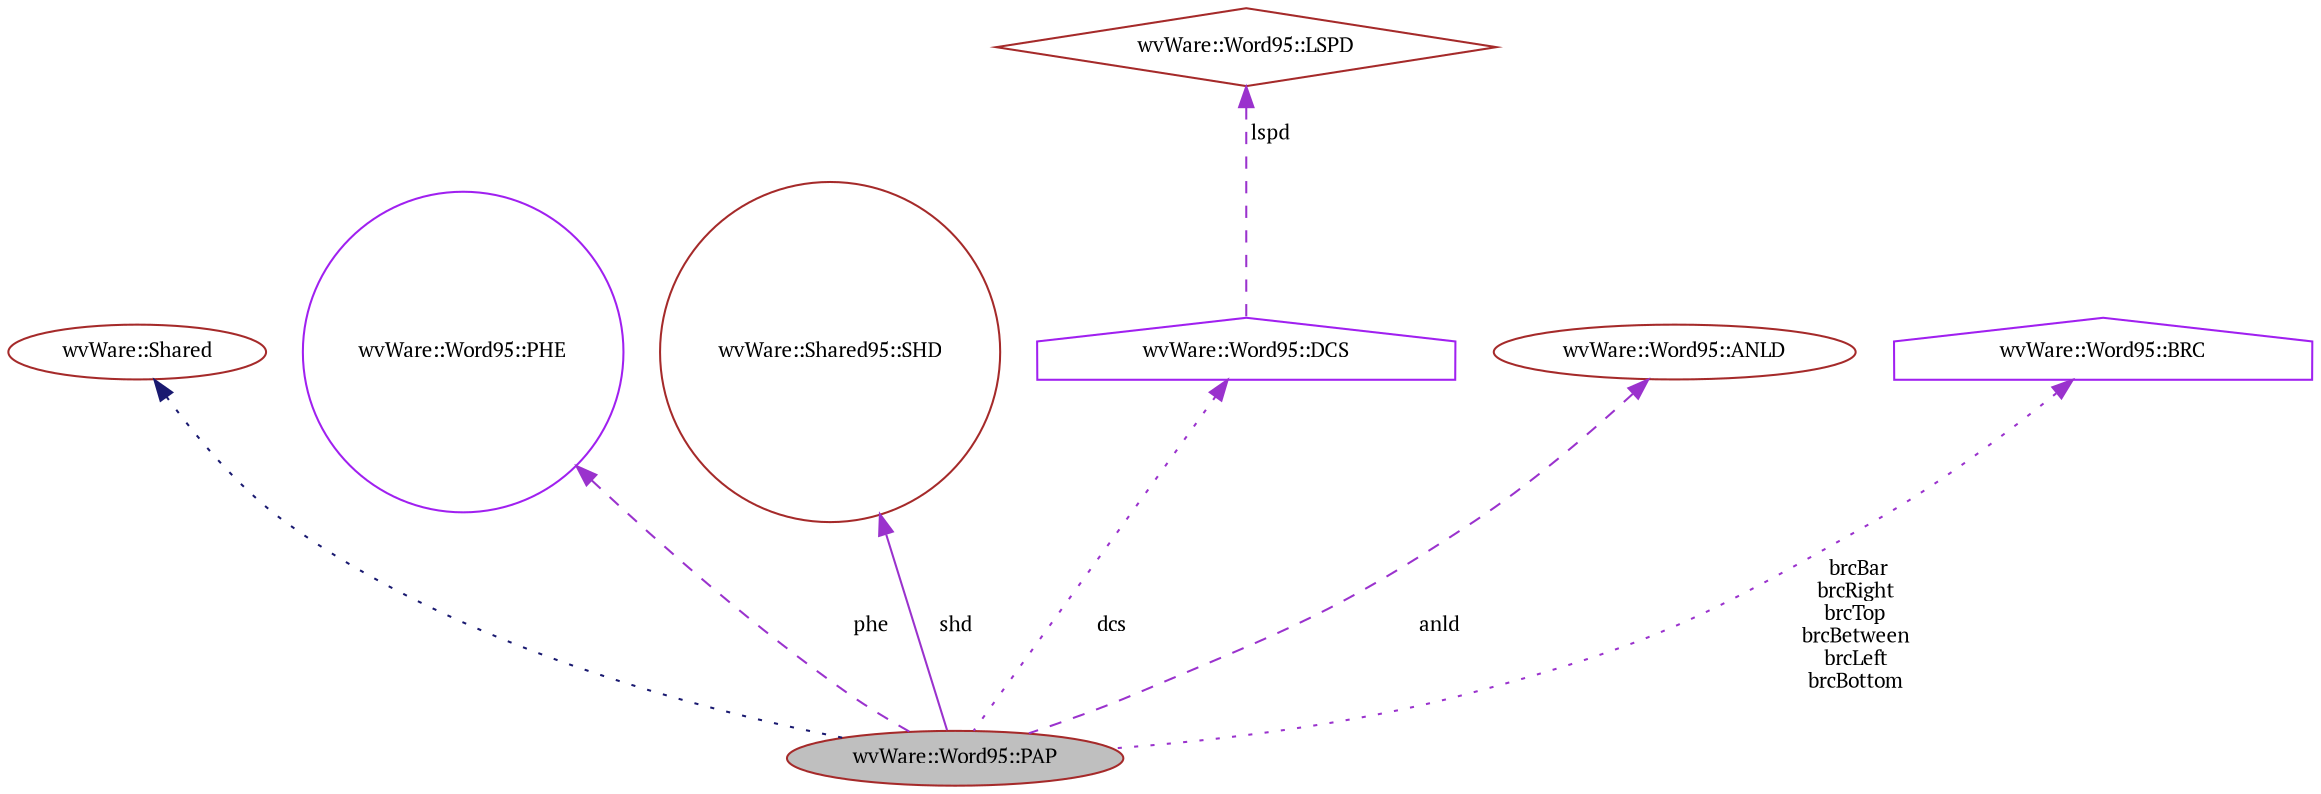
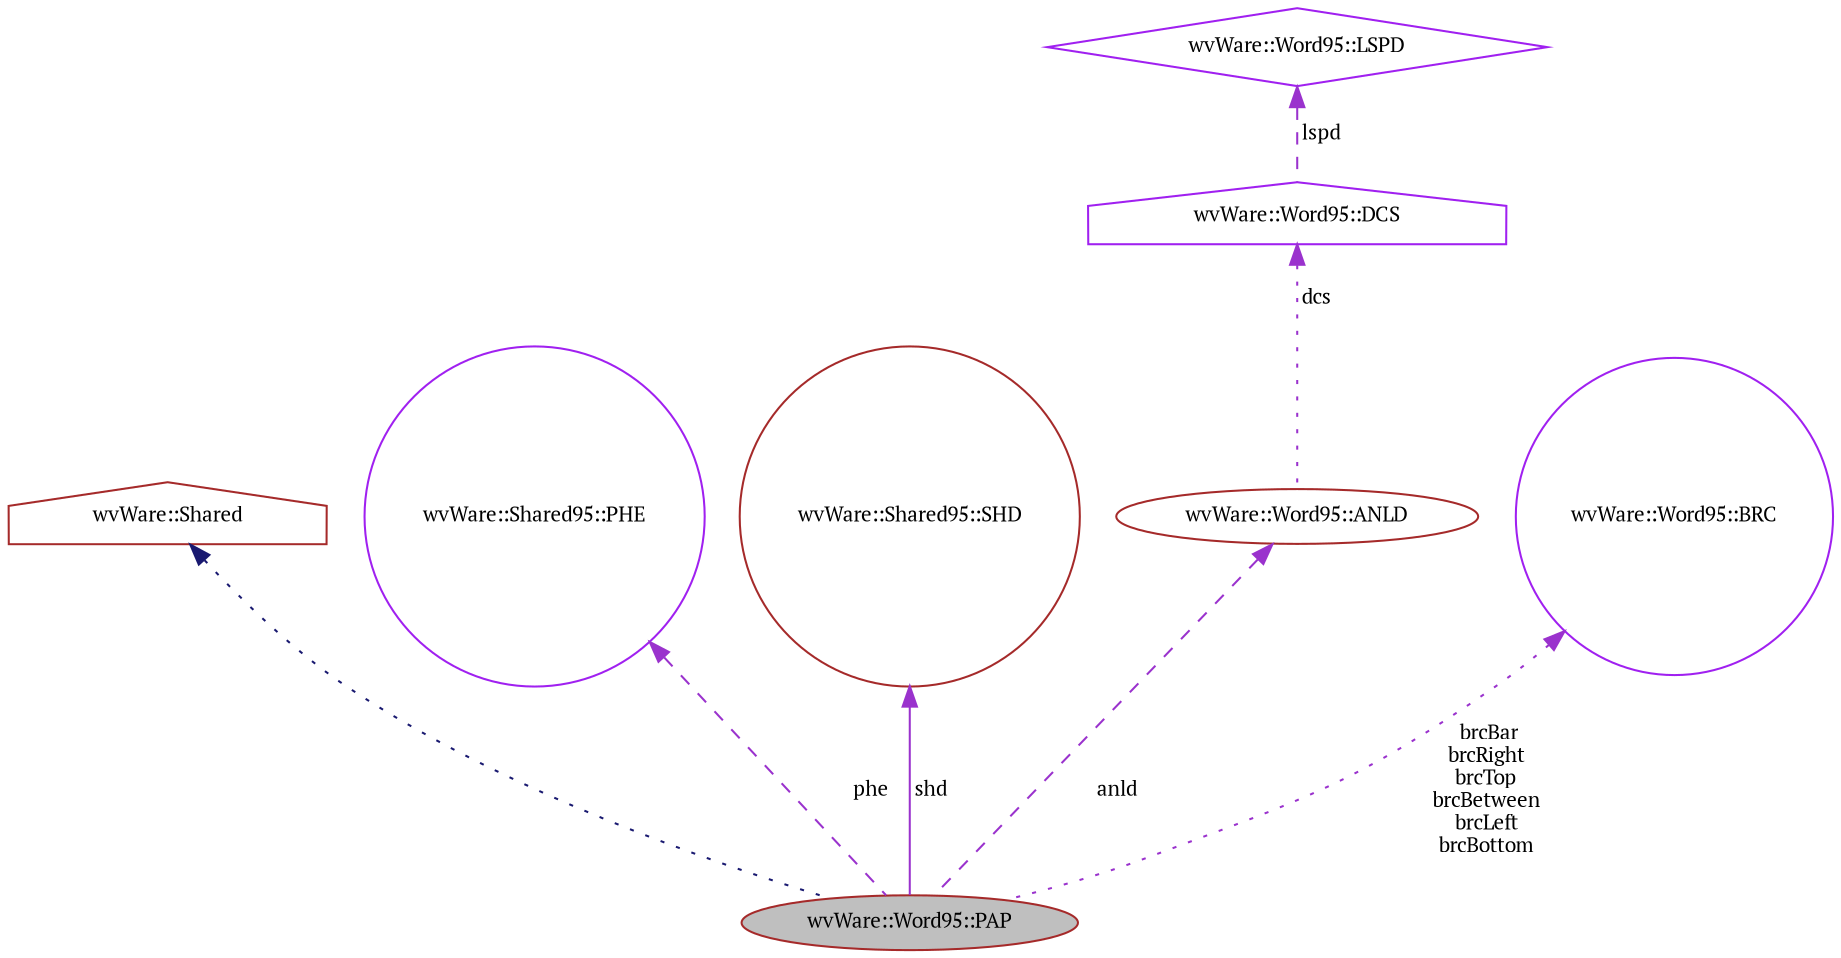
node "wvWare::Word95::LSPD": color brown -> purple
node "wvWare::Shared": shape ellipse -> house
node "wvWare::Word95::PHE": label "wvWare::Word95::PHE" -> "wvWare::Shared95::PHE"
node "wvWare::Word95::BRC": shape house -> circle
edge "wvWare::Word95::PAP" -> "wvWare::Word95::DCS": now "wvWare::Word95::ANLD" -> "wvWare::Word95::DCS"
